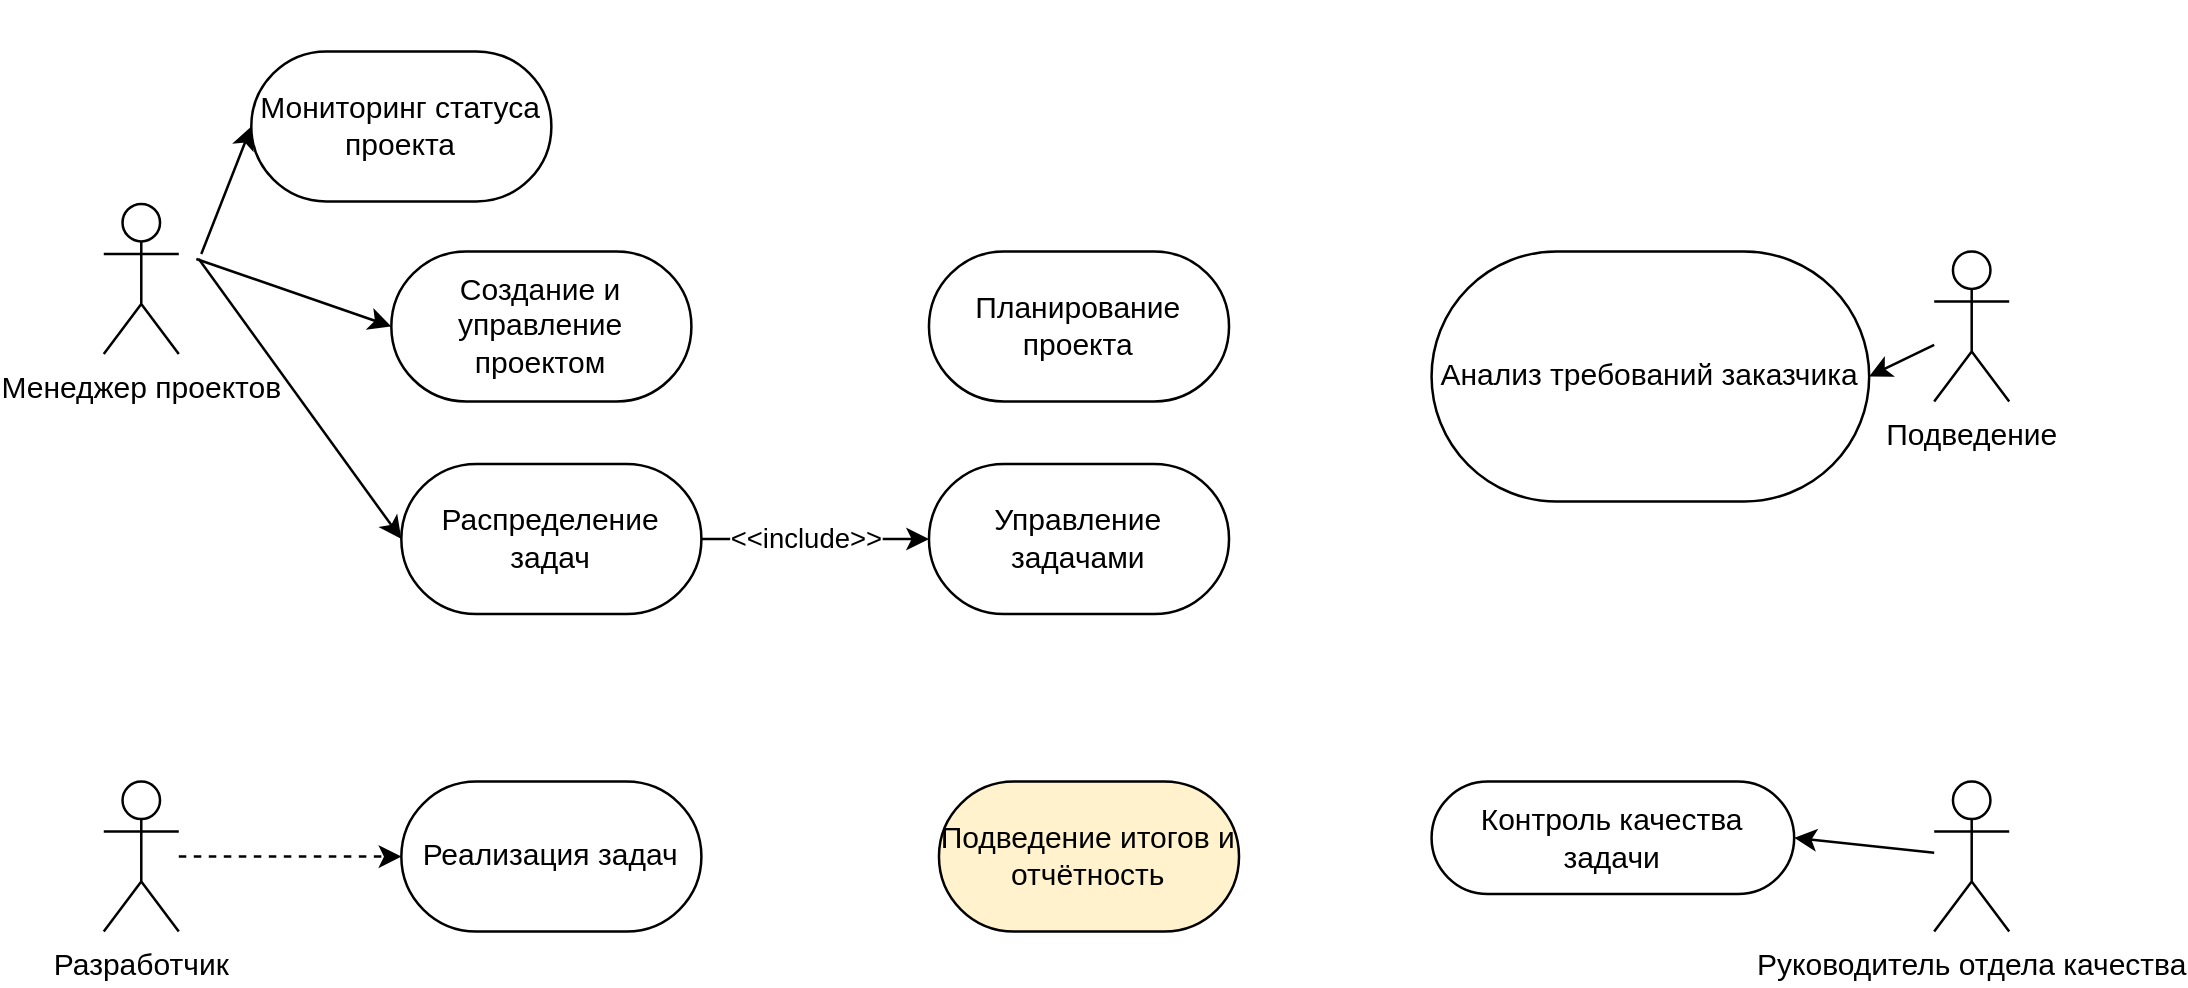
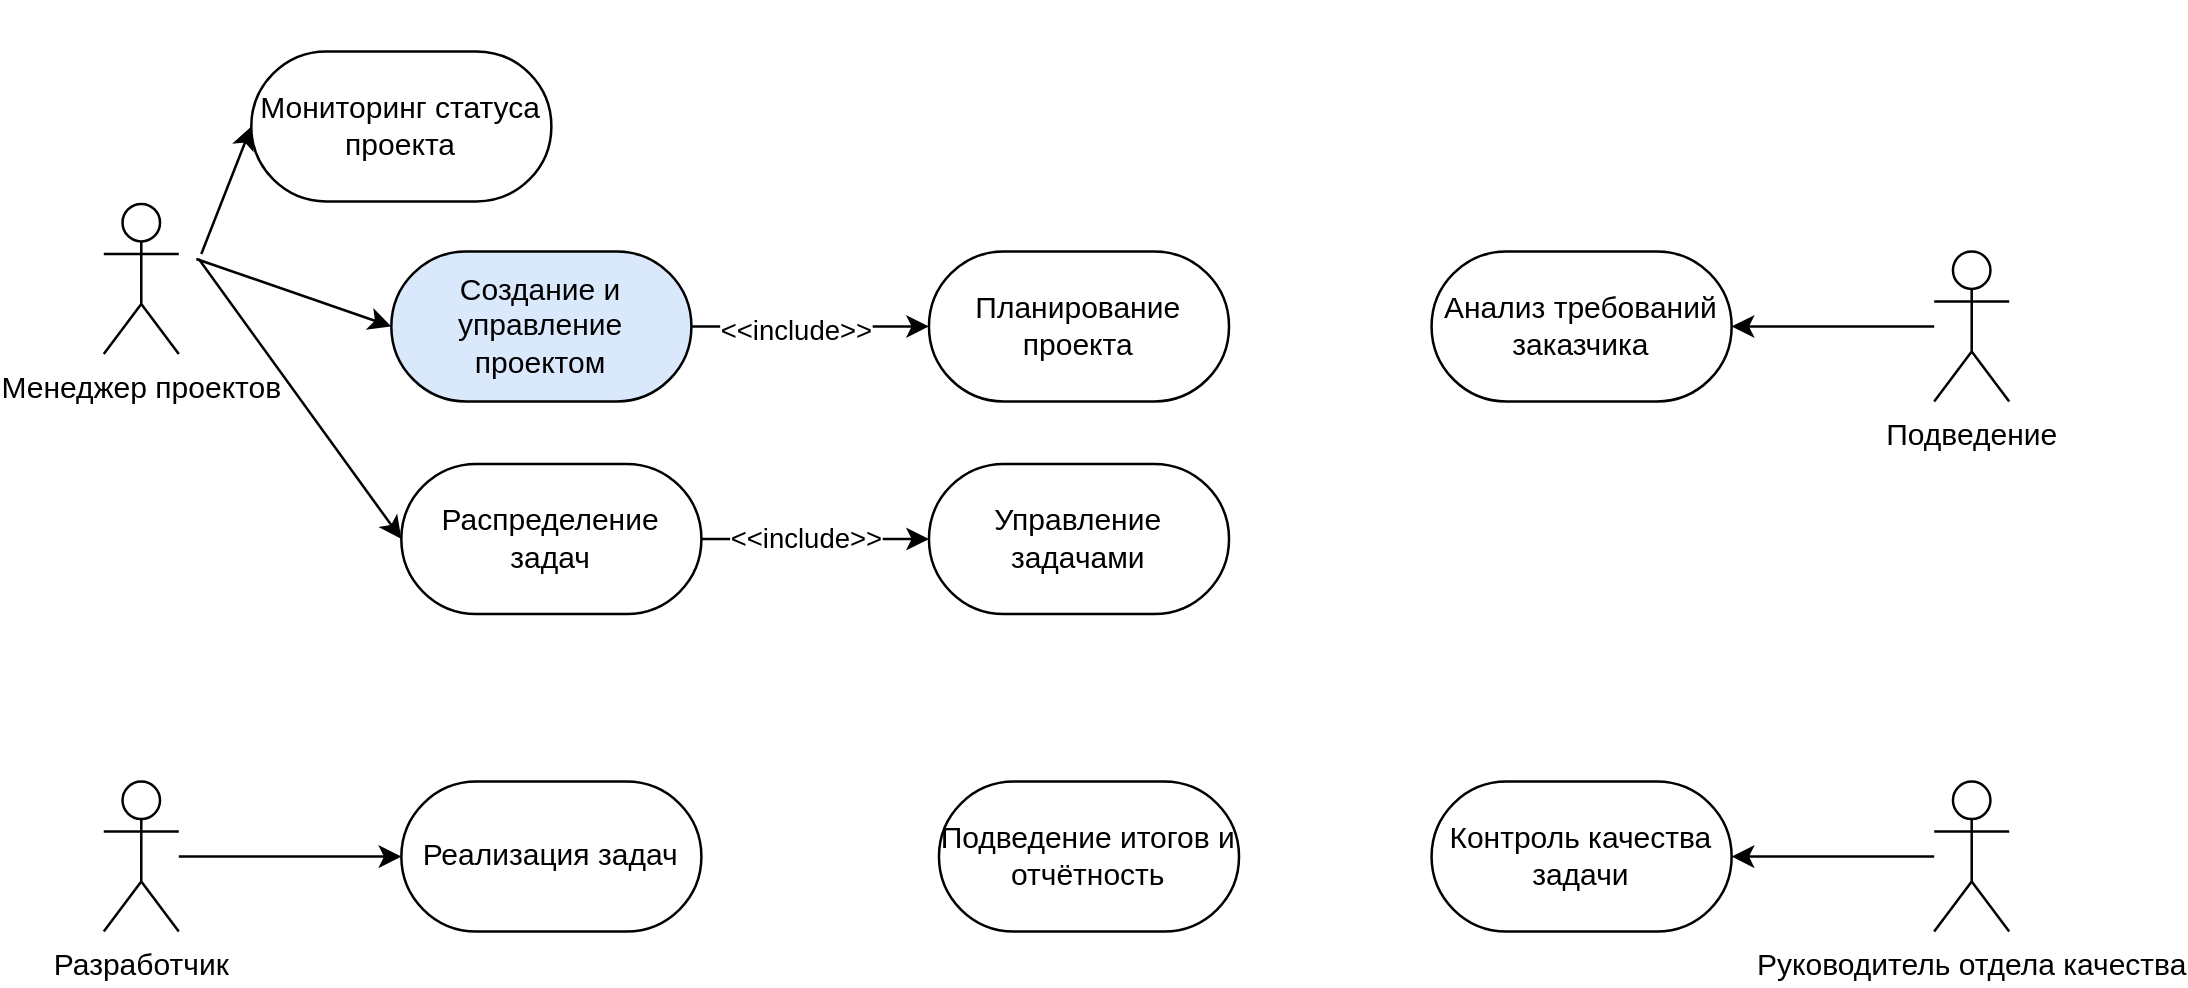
node "Создание и управление проектом": fillcolor #ffffff -> #dae8fc
edge "Создание и управление проектом" -> "Планирование проекта": added, label "<<include>>"
node "Анализ требований заказчика": size 438x250 -> 300x150
node "Контроль качества задачи": size 363x113 -> 300x150
edge "Разработчик" -> "Реализация задач": style dashed -> solid
node "Подведение итогов и отчётность": fillcolor #fff2cc -> #ffffff
